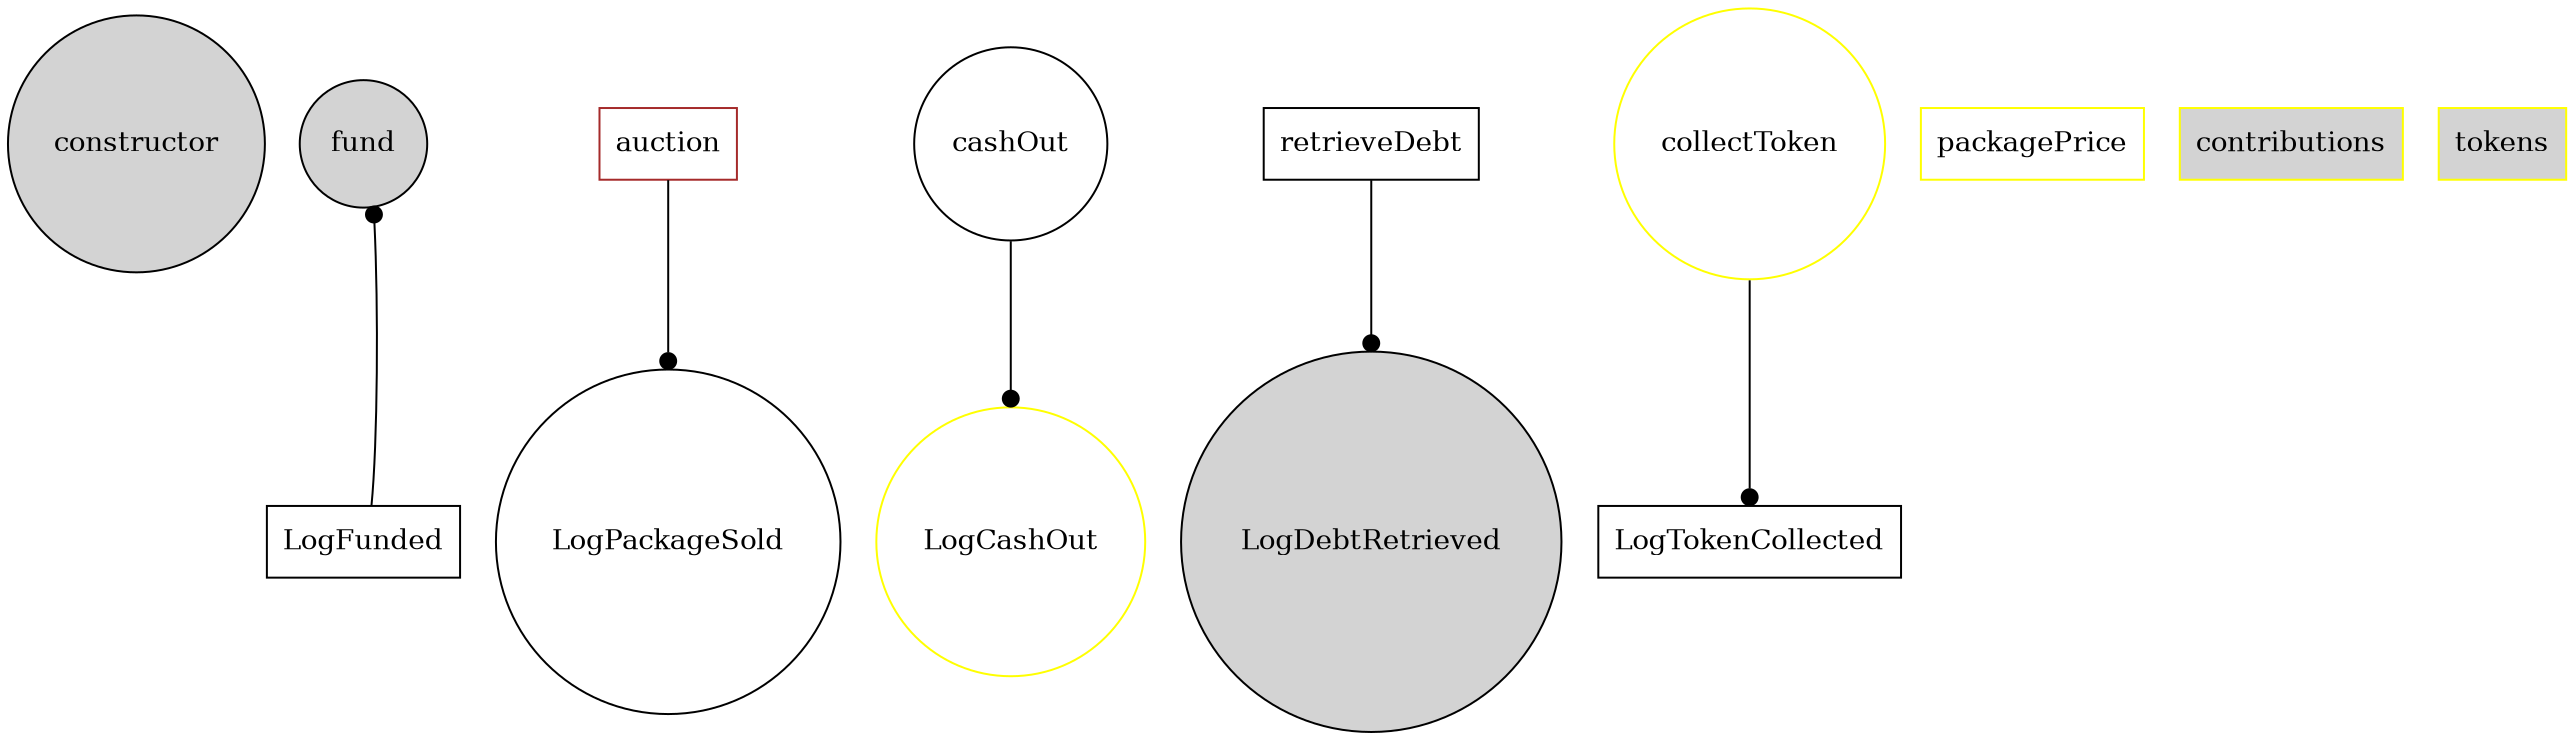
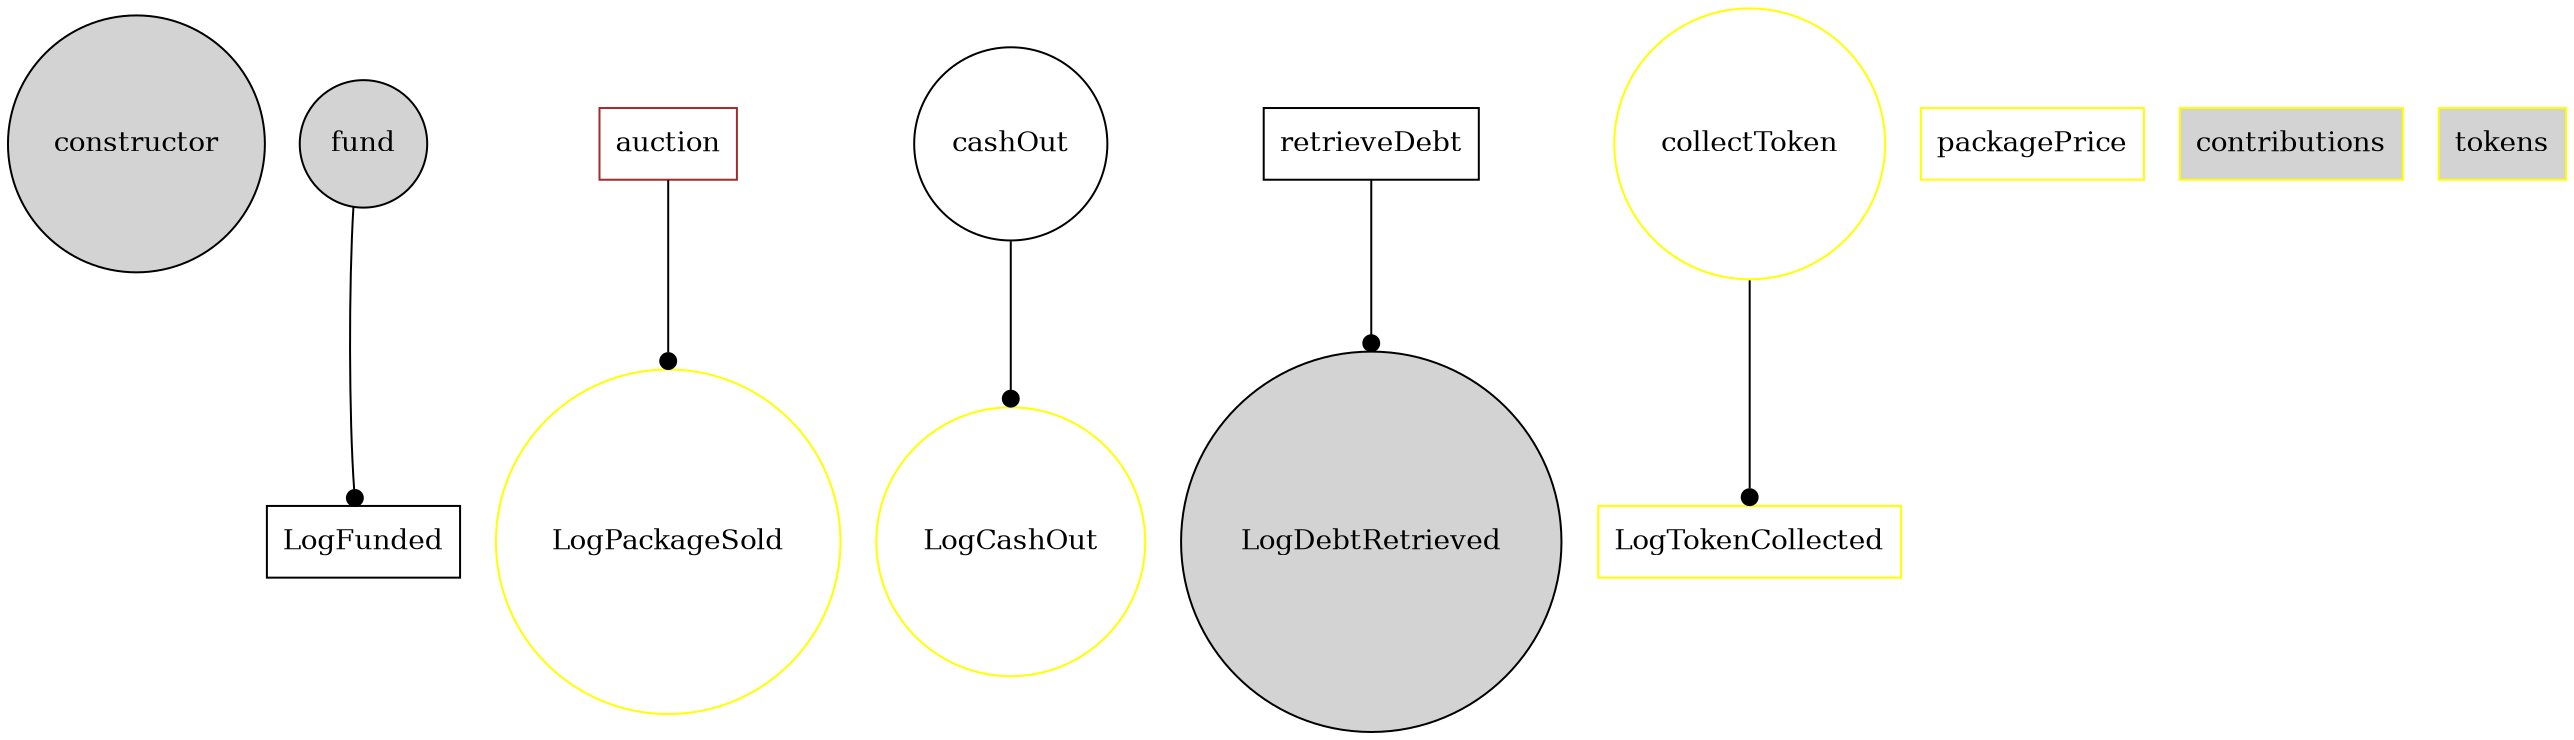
edge "LogFunded" -> "fund": reversed
node "LogPackageSold": color black -> yellow
node "LogTokenCollected": color black -> yellow
